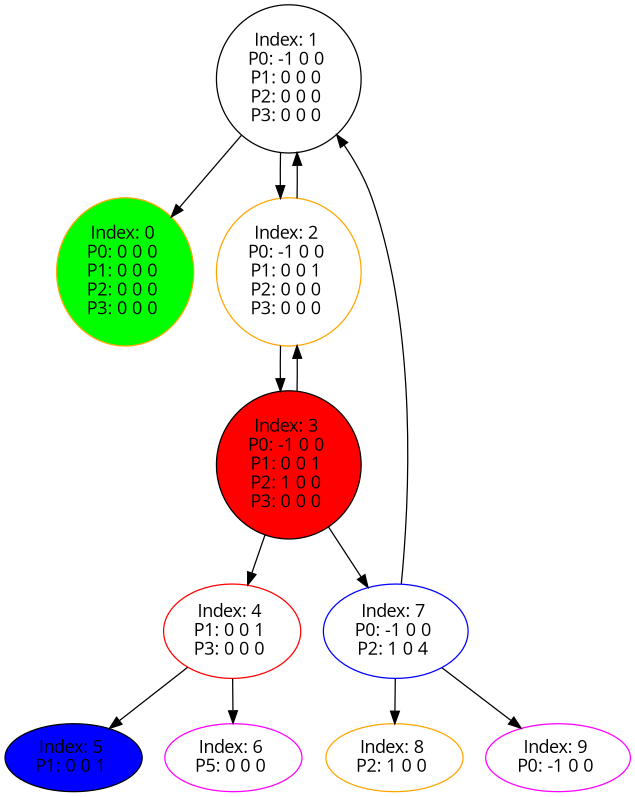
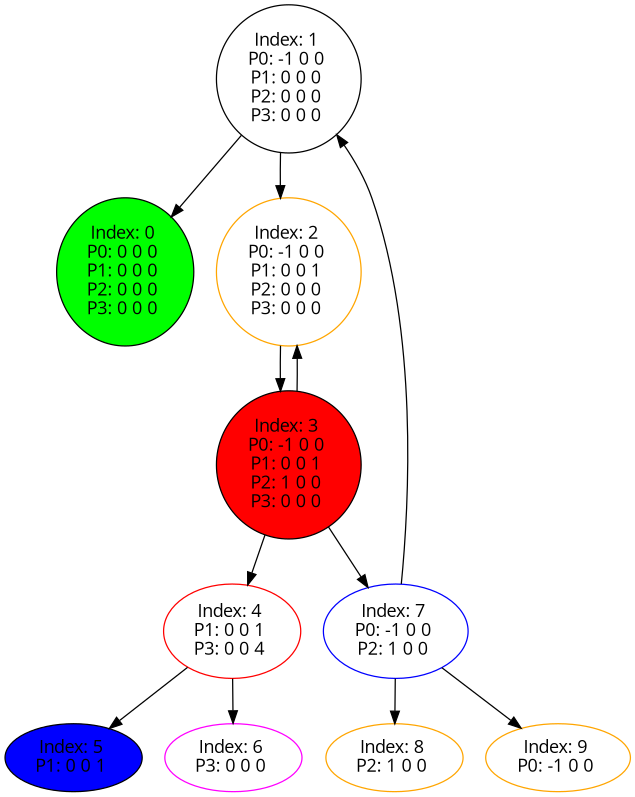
edge "Index: 2 P0: -1 0 0 P1: 0 0 1 P2: 0 0 0 P3: 0 0 0" -> "Index: 1 P0: -1 0 0 P1: 0 0 0 P2: 0 0 0 P3: 0 0 0": removed
node "Index: 0 P0: 0 0 0 P1: 0 0 0 P2: 0 0 0 P3: 0 0 0": color orange -> black
node "Index: 4 P1: 0 0 1 P3: 0 0 0": label "Index: 4 P1: 0 0 1 P3: 0 0 0" -> "Index: 4 P1: 0 0 1 P3: 0 0 4"
node "Index: 7 P0: -1 0 0 P2: 1 0 4": label "Index: 7 P0: -1 0 0 P2: 1 0 4" -> "Index: 7 P0: -1 0 0 P2: 1 0 0"
node "Index: 6 P5: 0 0 0": label "Index: 6 P5: 0 0 0" -> "Index: 6 P3: 0 0 0"
node "Index: 9 P0: -1 0 0": color fuchsia -> orange
